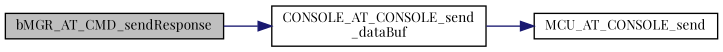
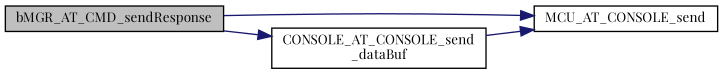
edge "bMGR_AT_CMD_sendResponse" -> "MCU_AT_CONSOLE_send": added
